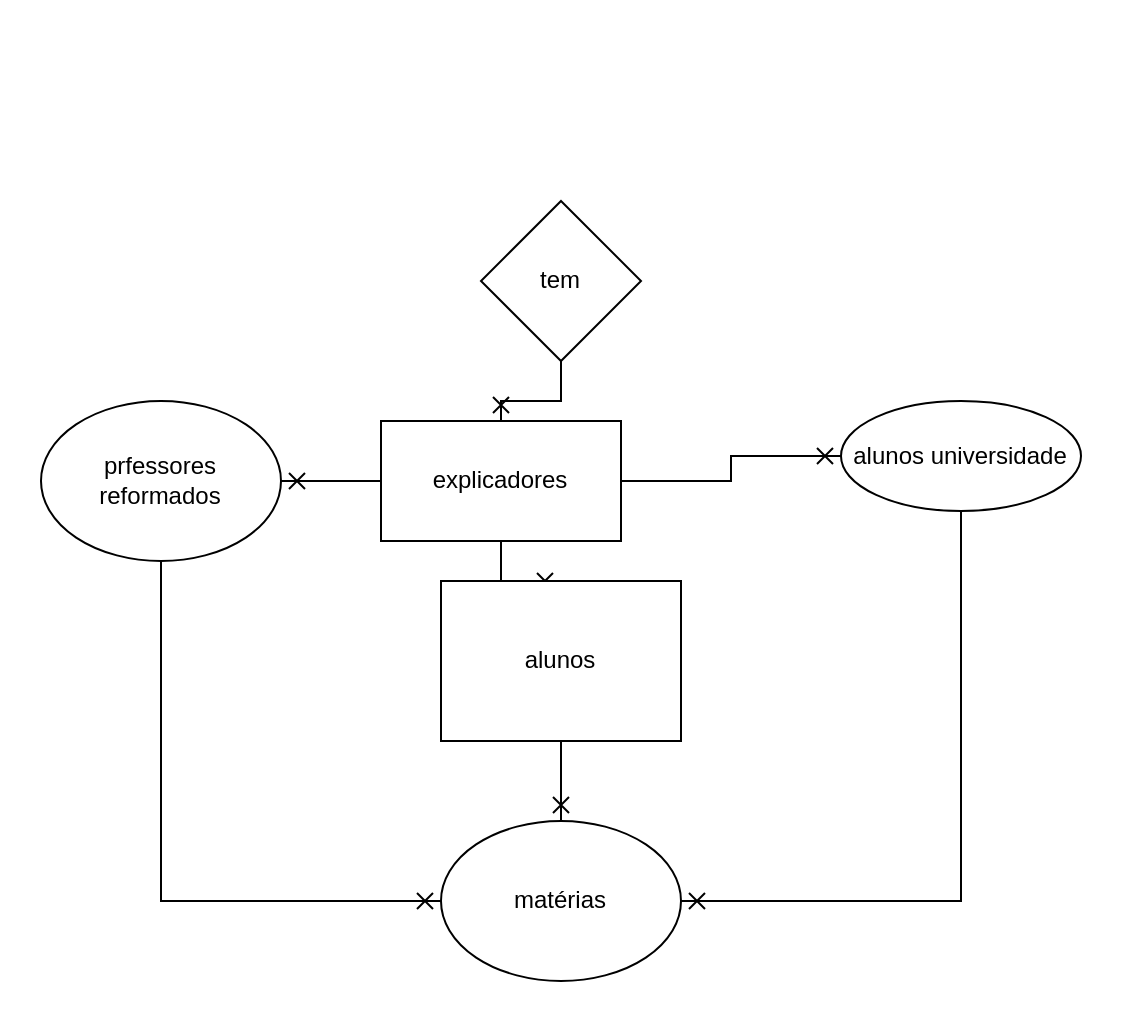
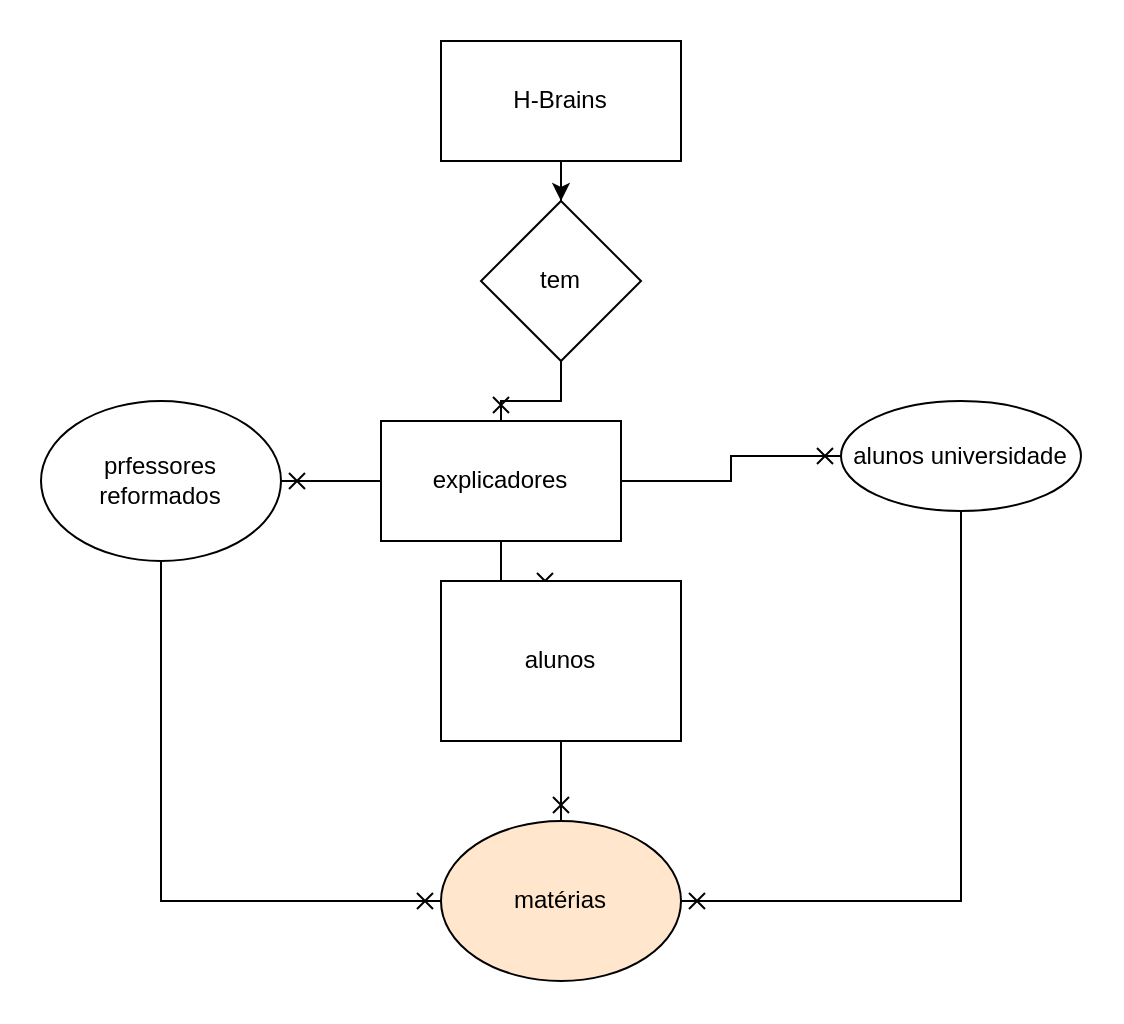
node "H-Brains": added
edge "H-Brains" -> "tem": added
node "matérias": fillcolor #ffffff -> #ffe6cc
